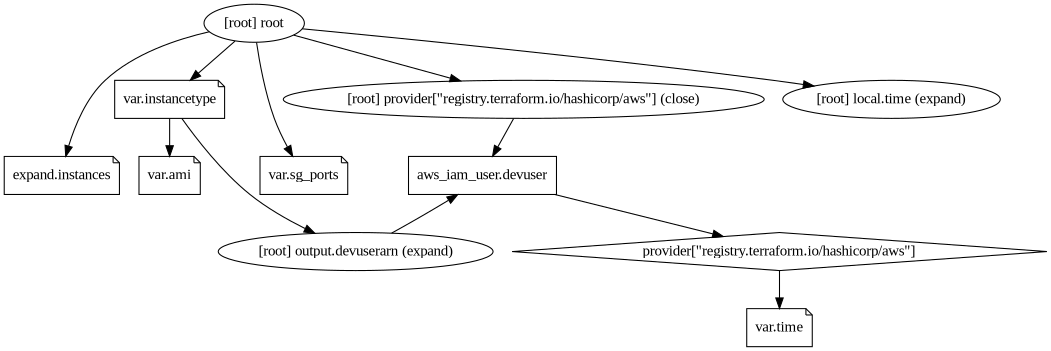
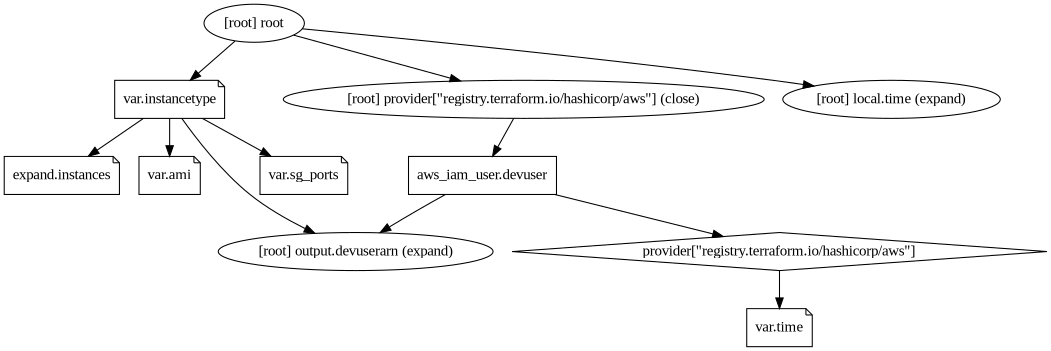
edge "[root] root" -> "expand.instances": now "var.instancetype" -> "expand.instances"
edge "[root] root" -> "var.sg_ports": now "var.instancetype" -> "var.sg_ports"
edge "[root] output.devuserarn (expand)" -> "aws_iam_user.devuser": reversed
